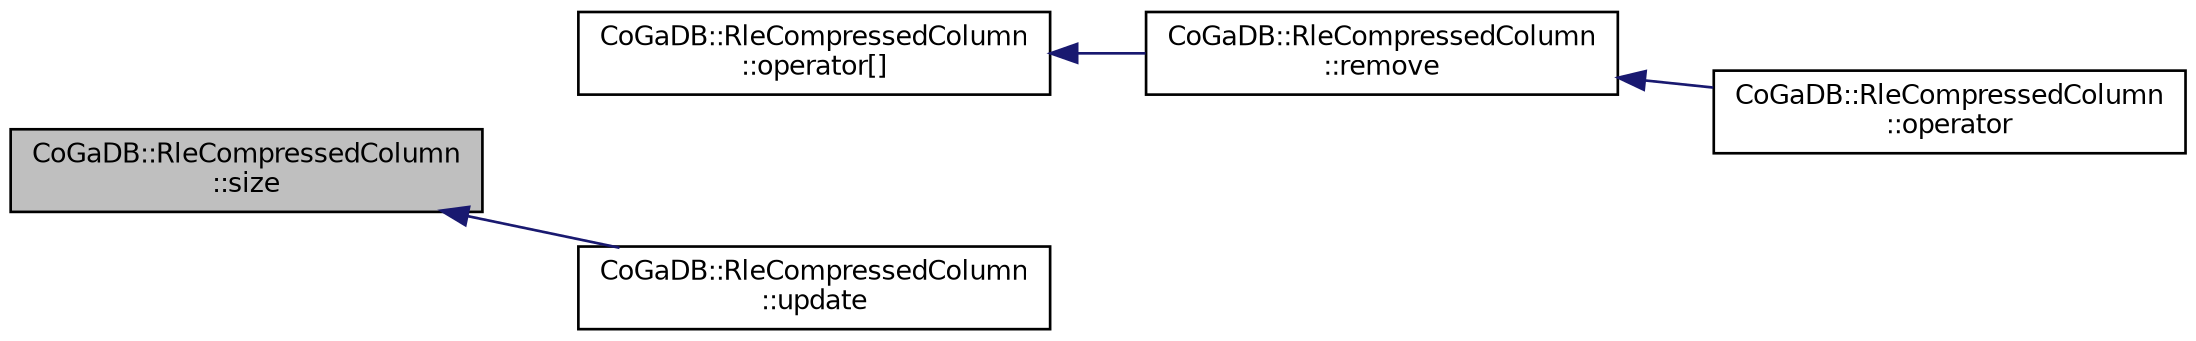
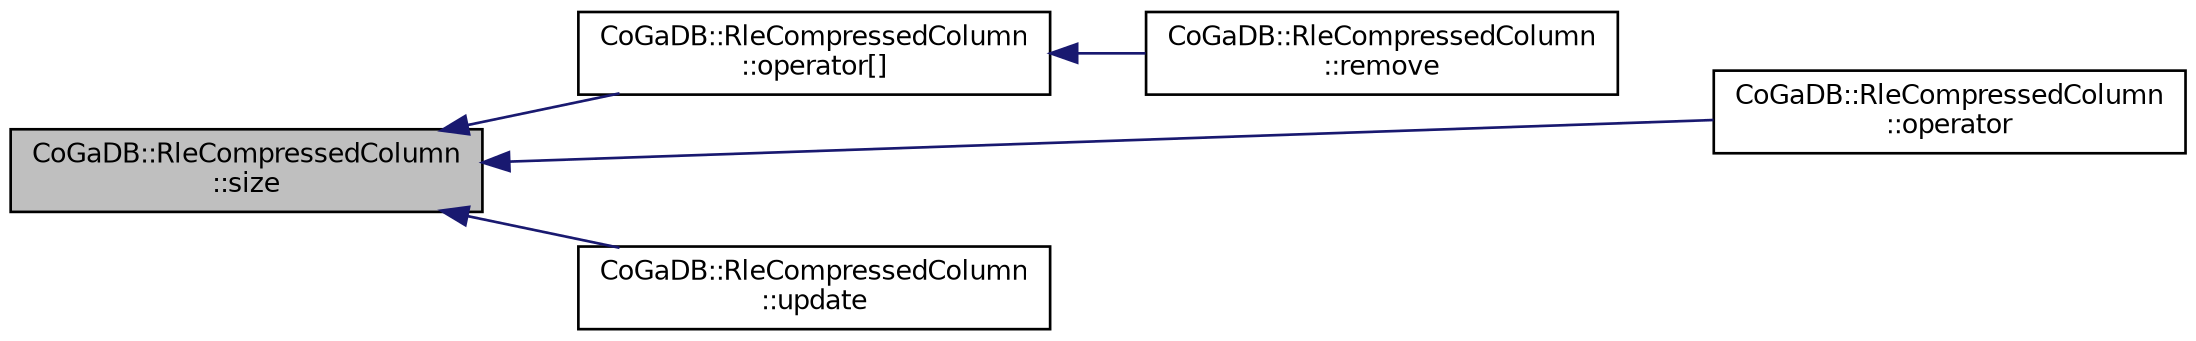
edge "CoGaDB::RleCompressedColumn ::operator" -> "CoGaDB::RleCompressedColumn ::remove": now "CoGaDB::RleCompressedColumn ::operator" -> "CoGaDB::RleCompressedColumn ::size"
edge "CoGaDB::RleCompressedColumn ::operator[]" -> "CoGaDB::RleCompressedColumn ::size": added
